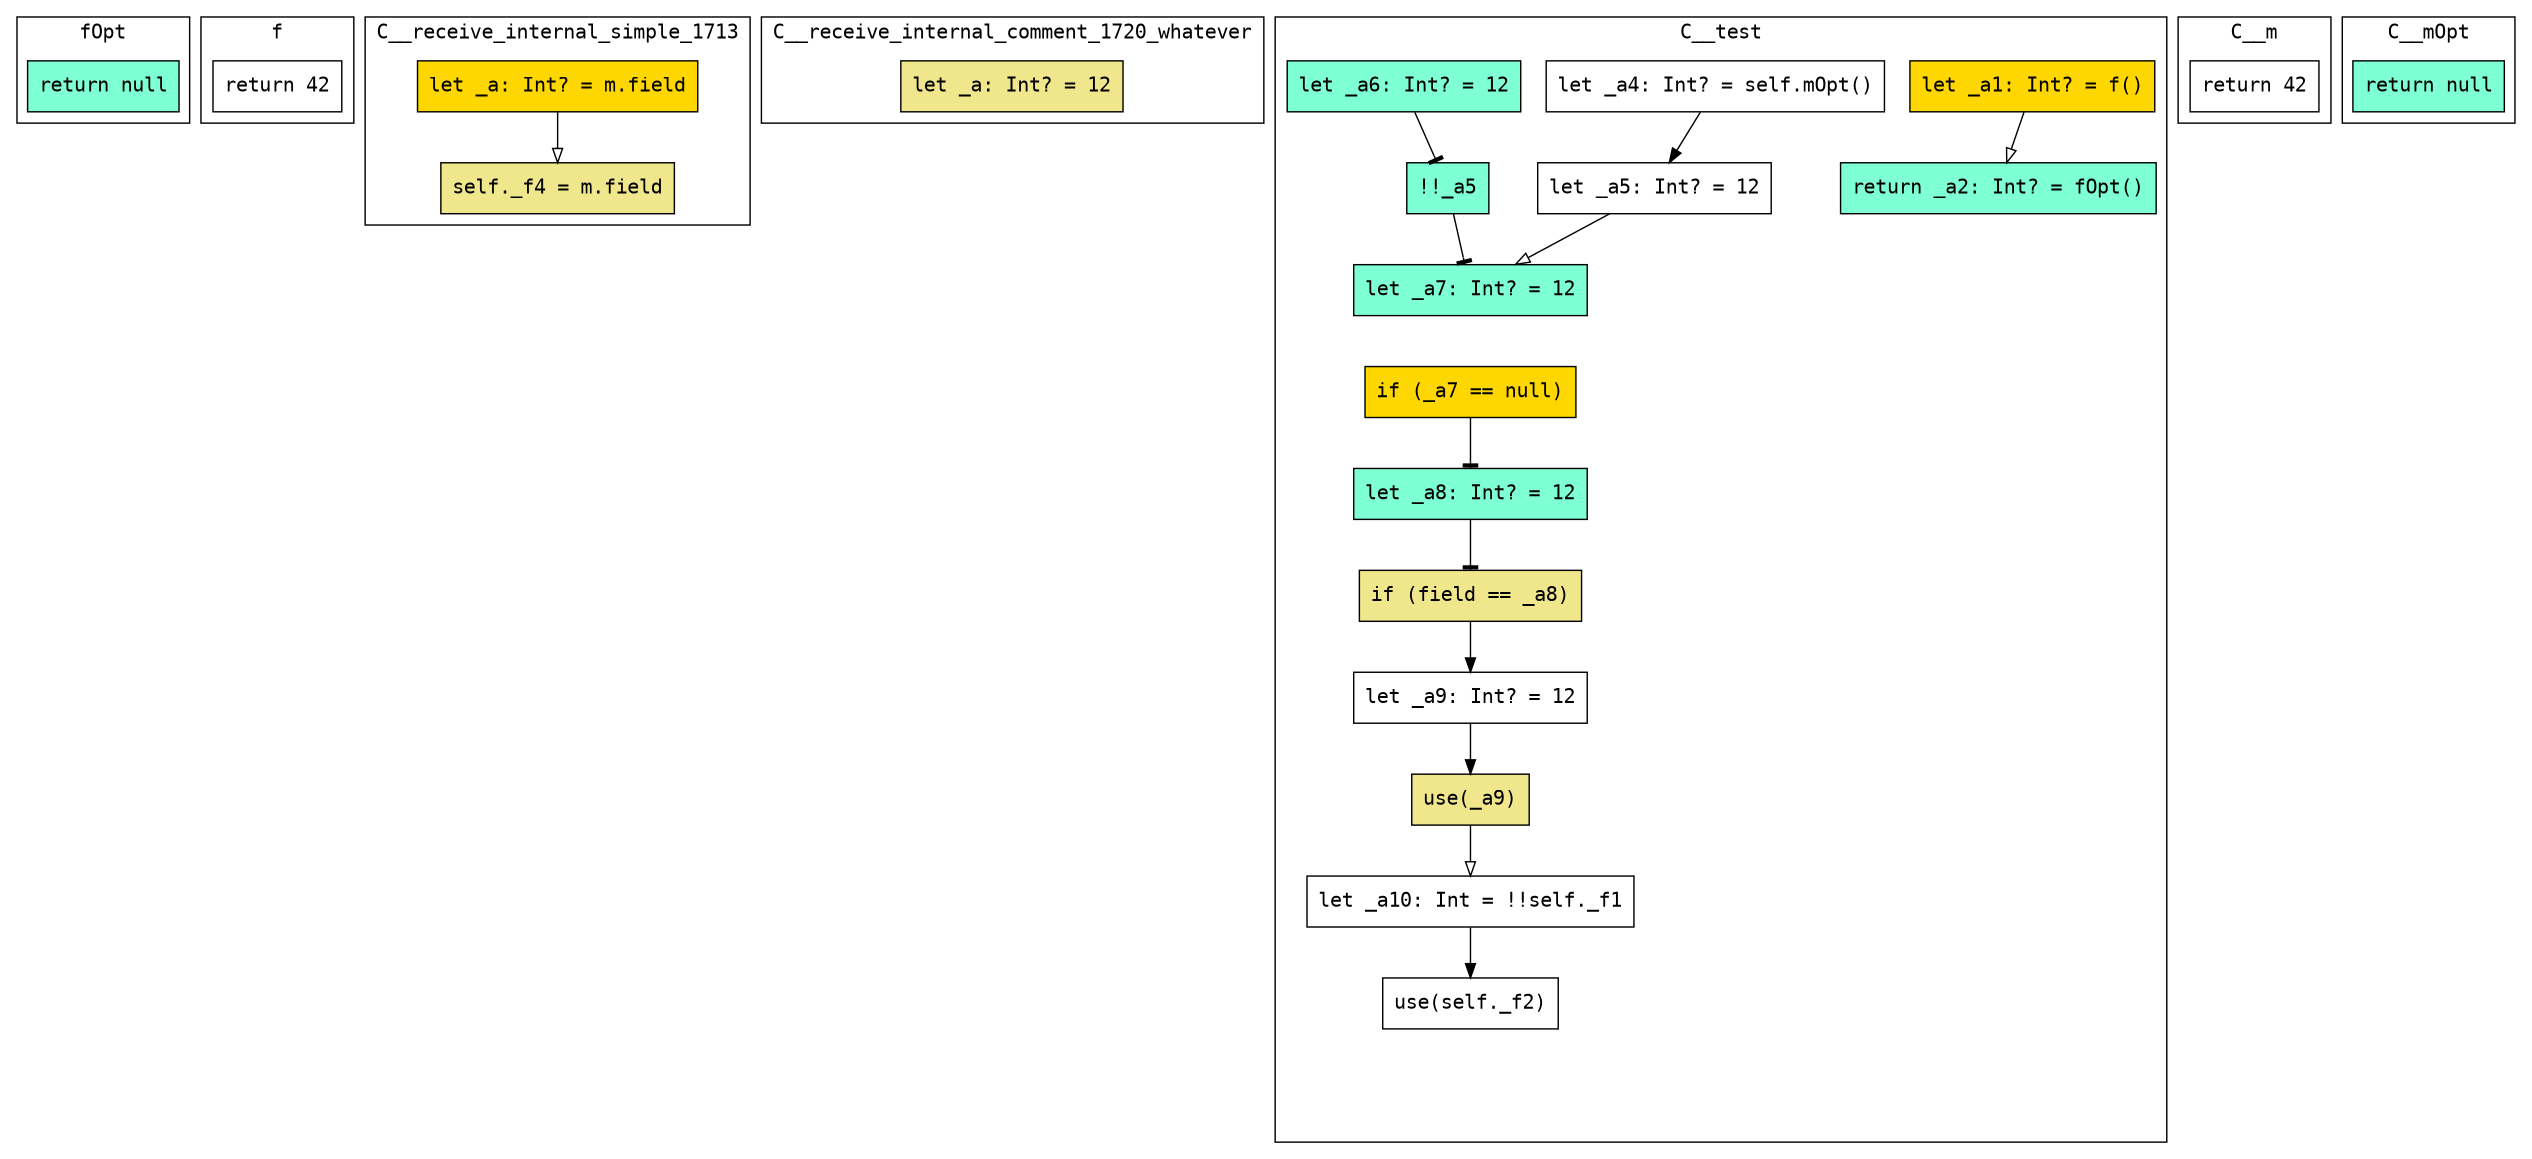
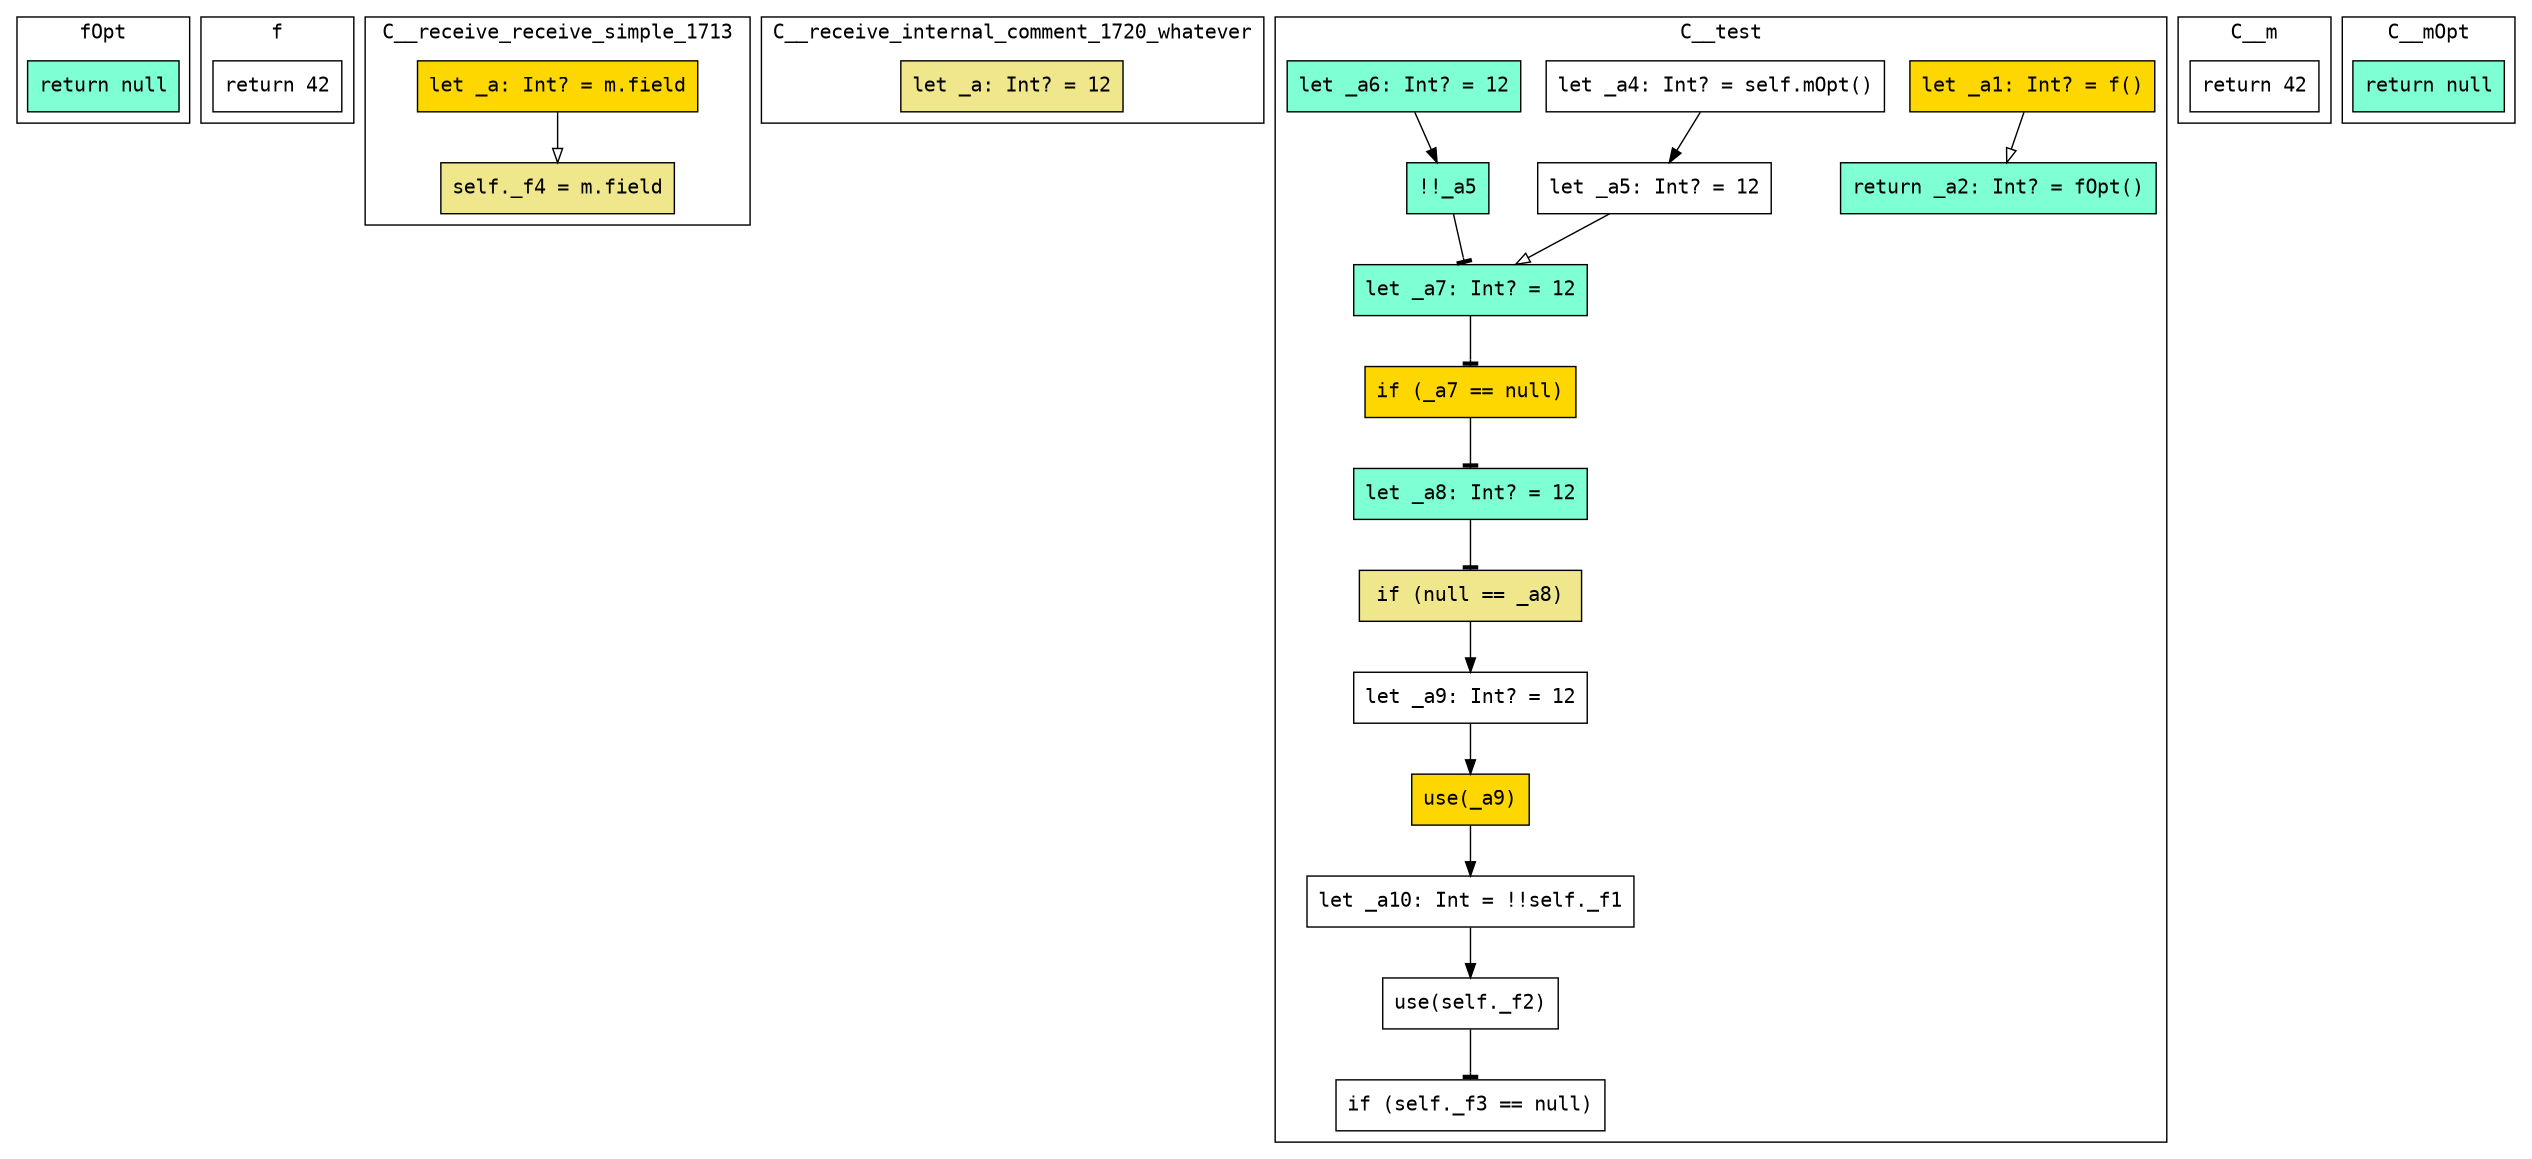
cluster "C__receive_internal_simple_1713": label "C__receive_internal_simple_1713" -> "C__receive_receive_simple_1713"
edge "let _a6: Int? = 12" -> "!!_a5": arrowhead tee -> normal
edge "let _a7: Int? = 12" -> "if (_a7 == null)": added
node "if (field == _a8)": label "if (field == _a8)" -> "if (null == _a8)"
node "use(_a9)": fillcolor khaki -> gold
edge "use(_a9)" -> "let _a10: Int = !!self._f1": arrowhead onormal -> normal
node "if (self._f3 == null)": added
